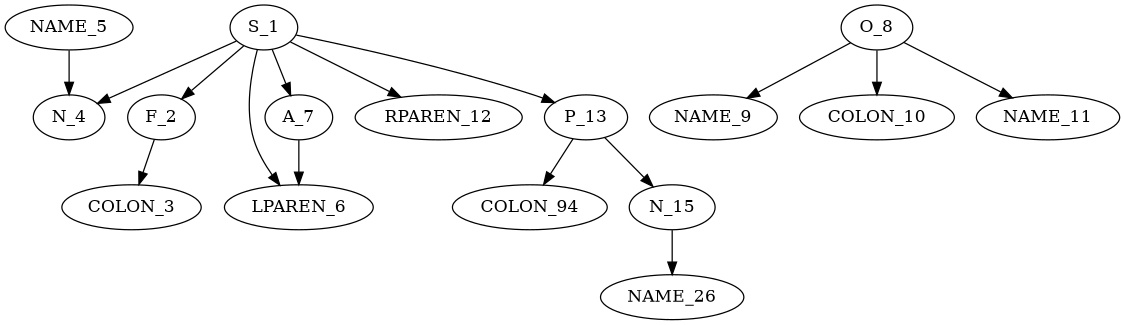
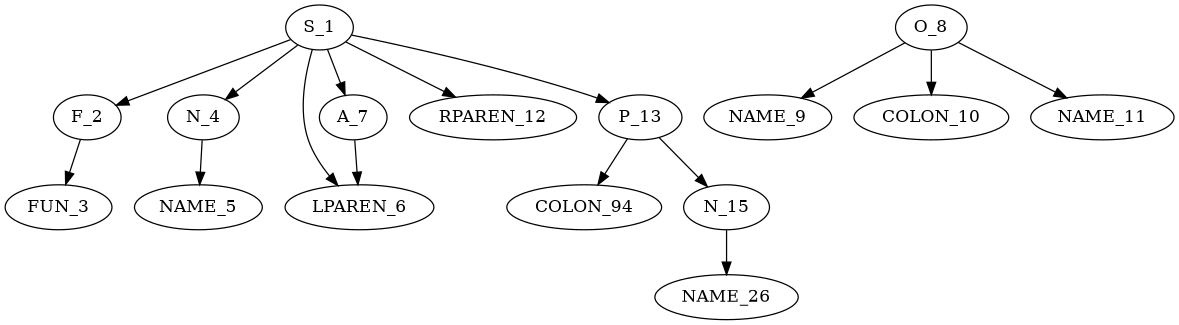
edge "NAME_5" -> "N_4": reversed
node "COLON_3": label "COLON_3" -> "FUN_3"
